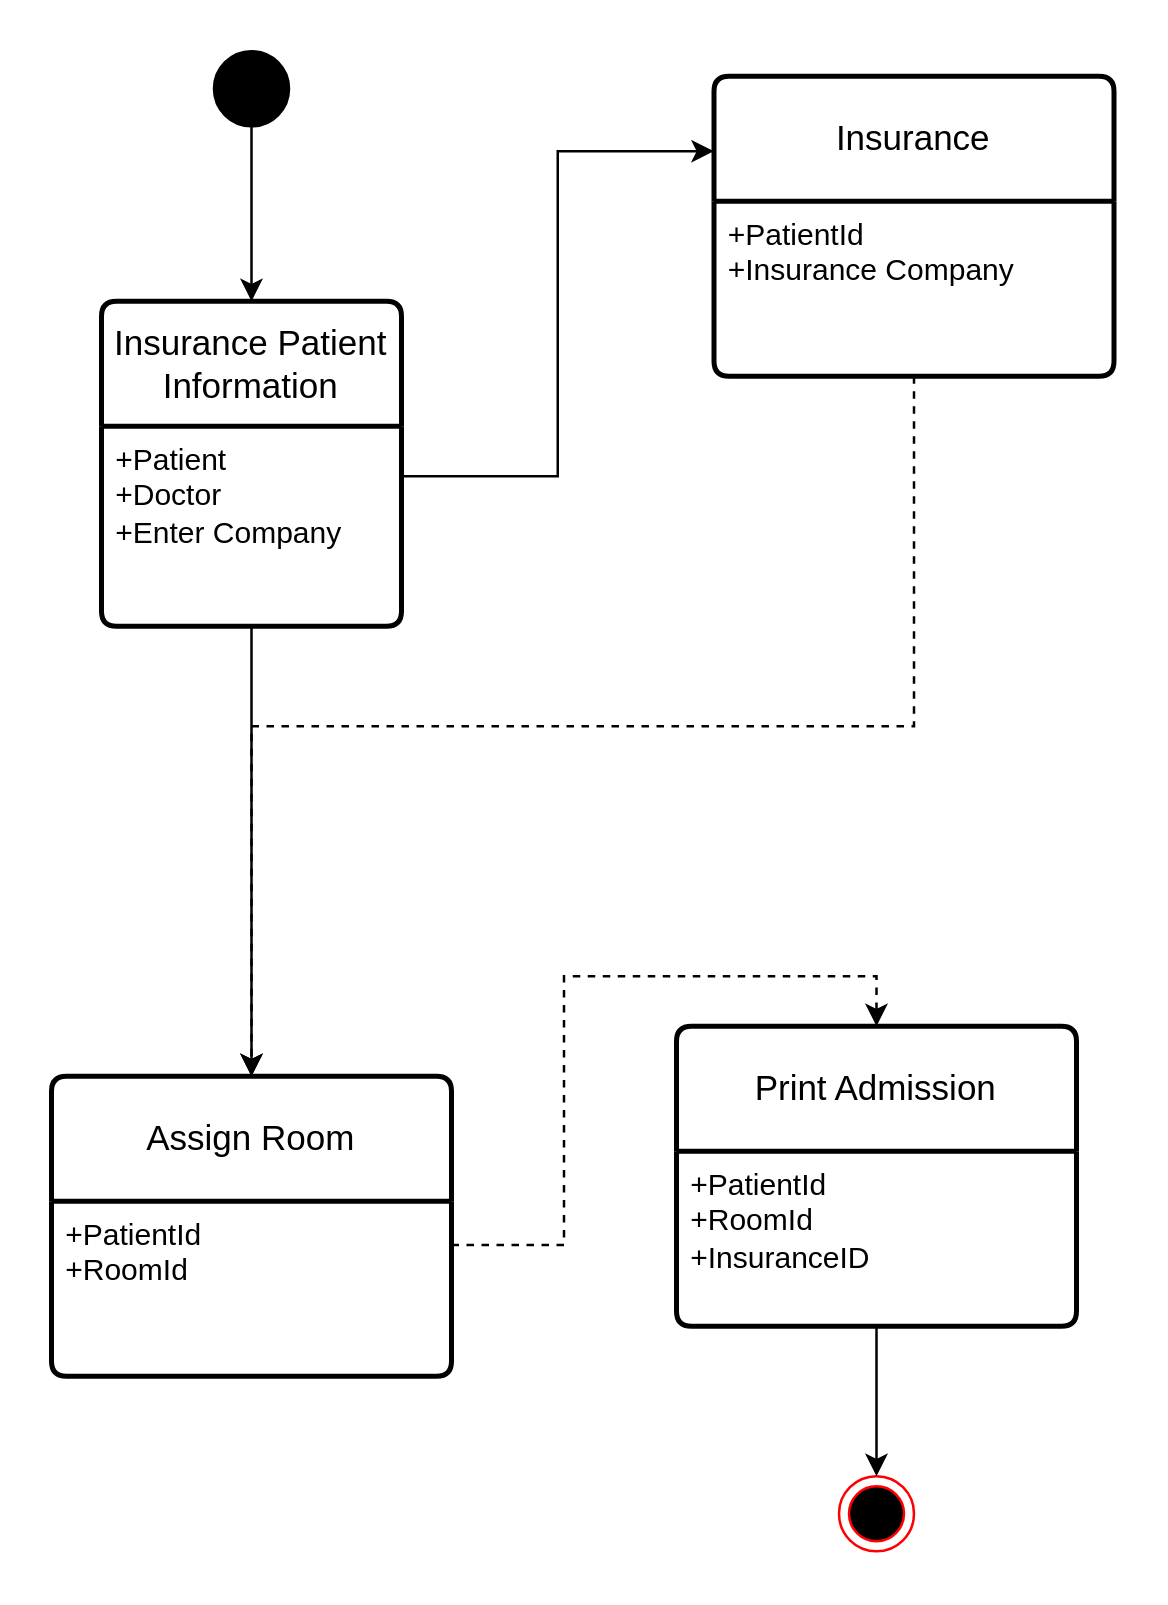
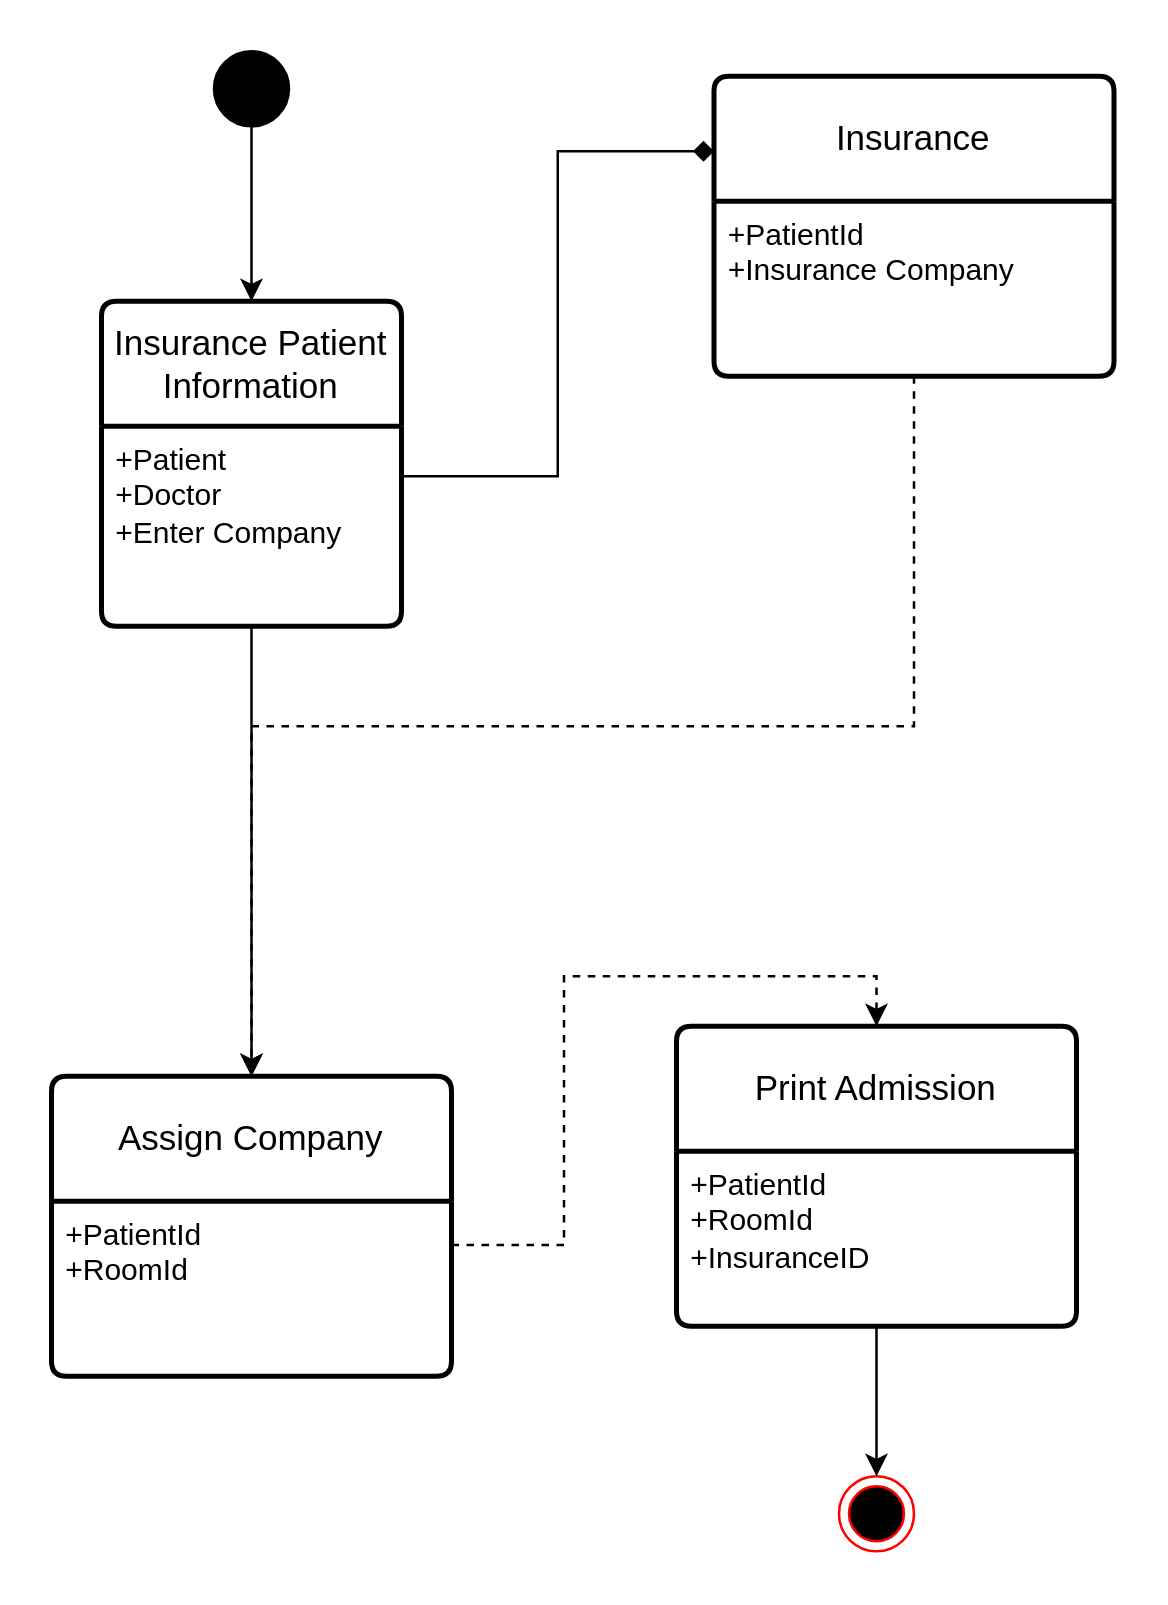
edge "+Patient +Doctor +Enter Company" -> "Insurance": arrowhead classic -> diamond
node "Assign Room": label "Assign Room" -> "Assign Company"
